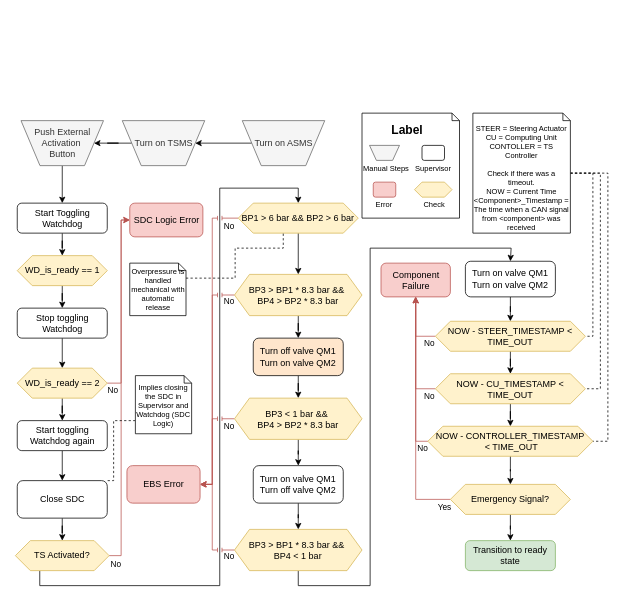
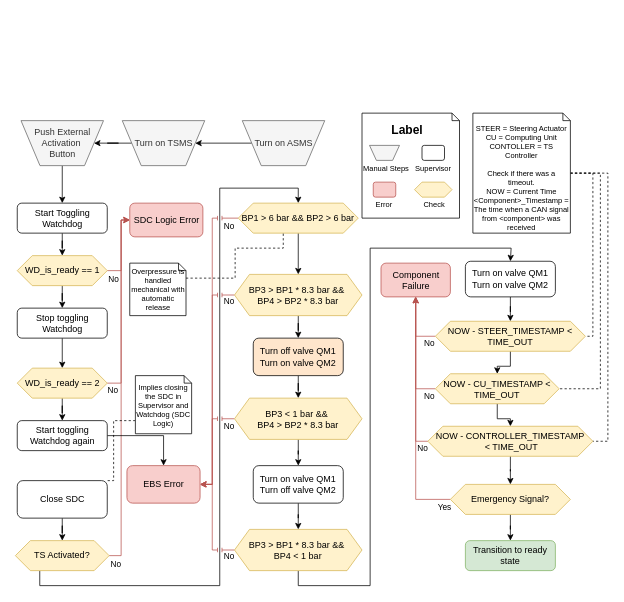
edge "WD_is_ready == 1" -> "SDC Logic Error": added, label "No"
node "NOW - CU_TIMESTAMP < TIME_OUT": size 150x30 -> 124x30
edge "Start toggling Watchdog again" -> "Close SDC": now "Start toggling Watchdog again" -> "EBS Error"
